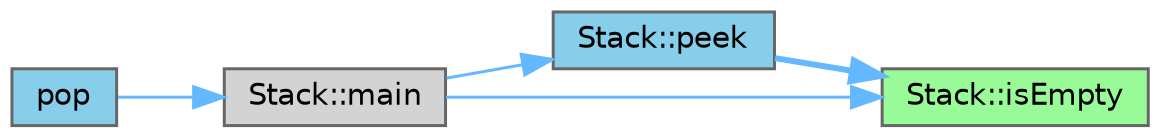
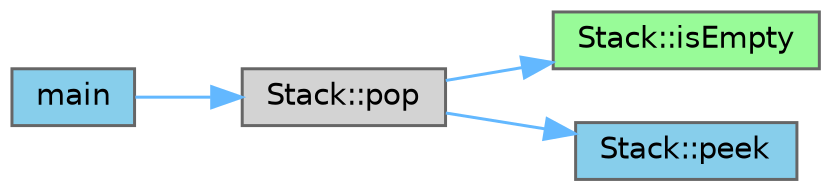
edge "Stack::peek" -> "Stack::isEmpty": removed
node "pop": label "pop" -> "main"
node "Stack::main": label "Stack::main" -> "Stack::pop"
